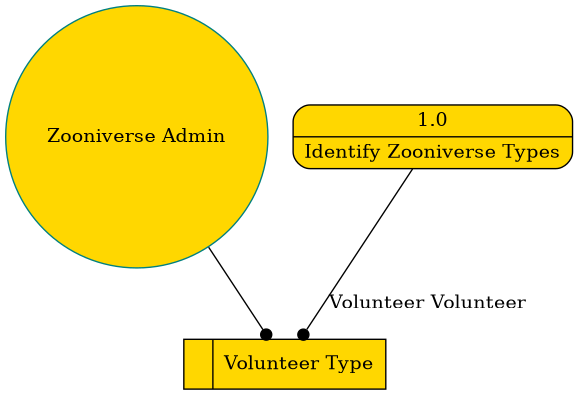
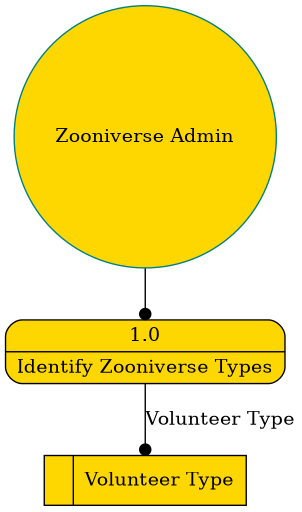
edge "Zooniverse Admin" -> "Volunteer Type": now "Zooniverse Admin" -> "1.0"
edge "1.0" -> "Volunteer Type": label "Volunteer Volunteer" -> "Volunteer Type"
